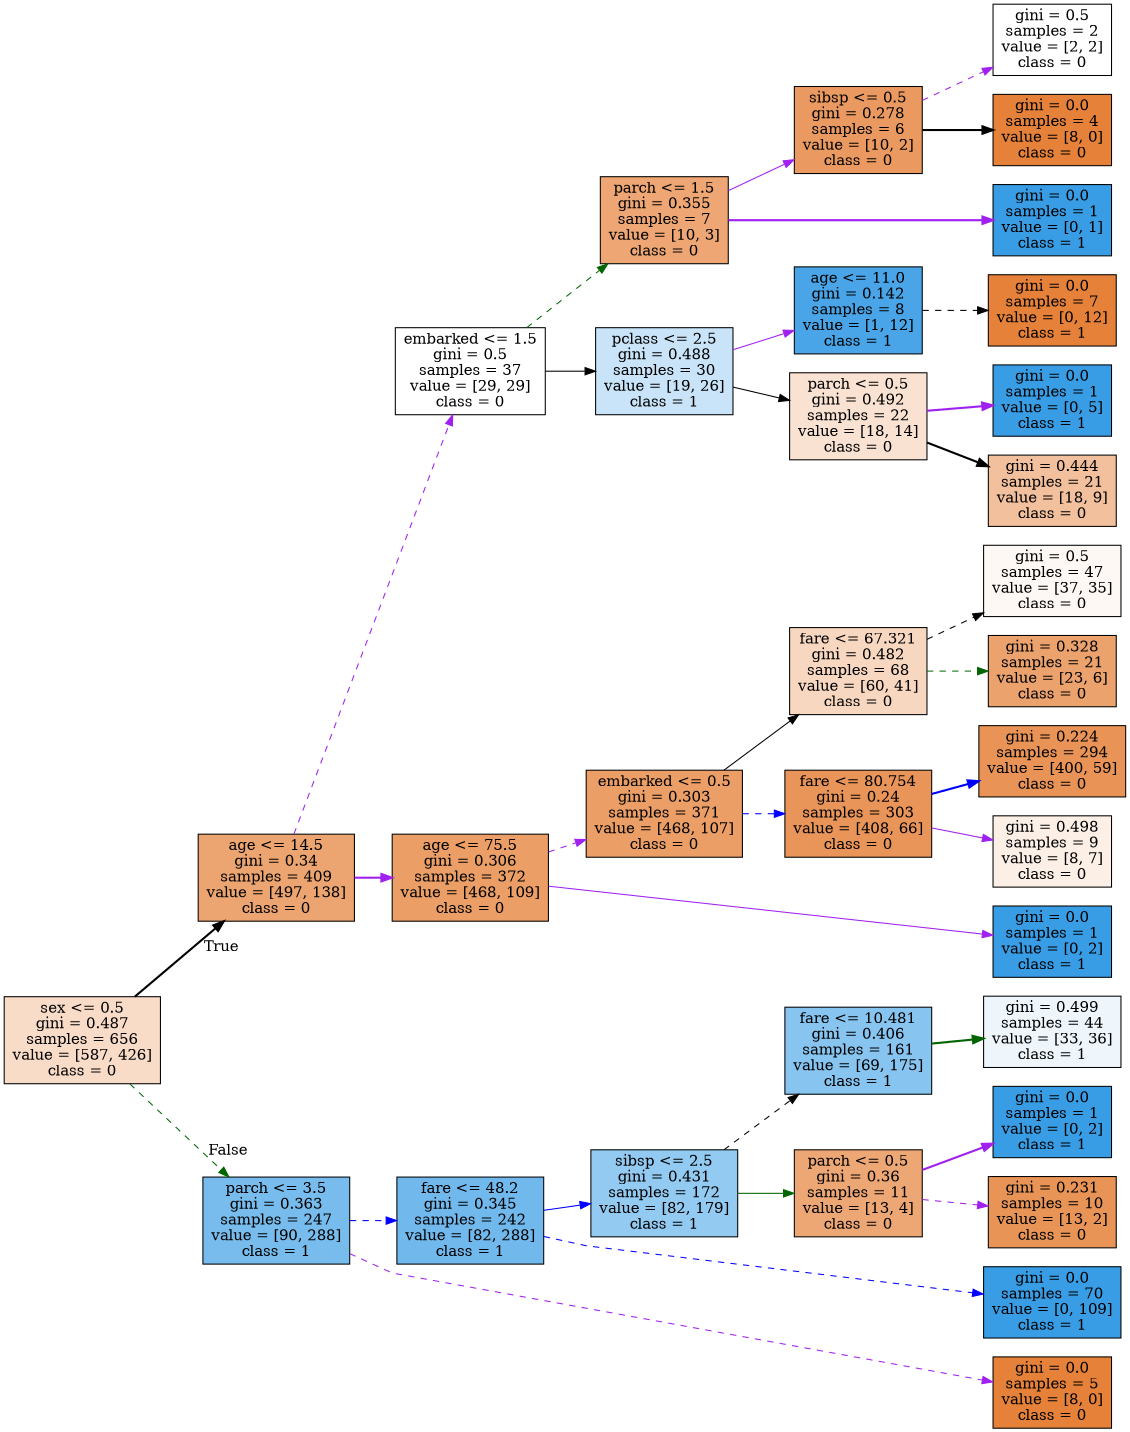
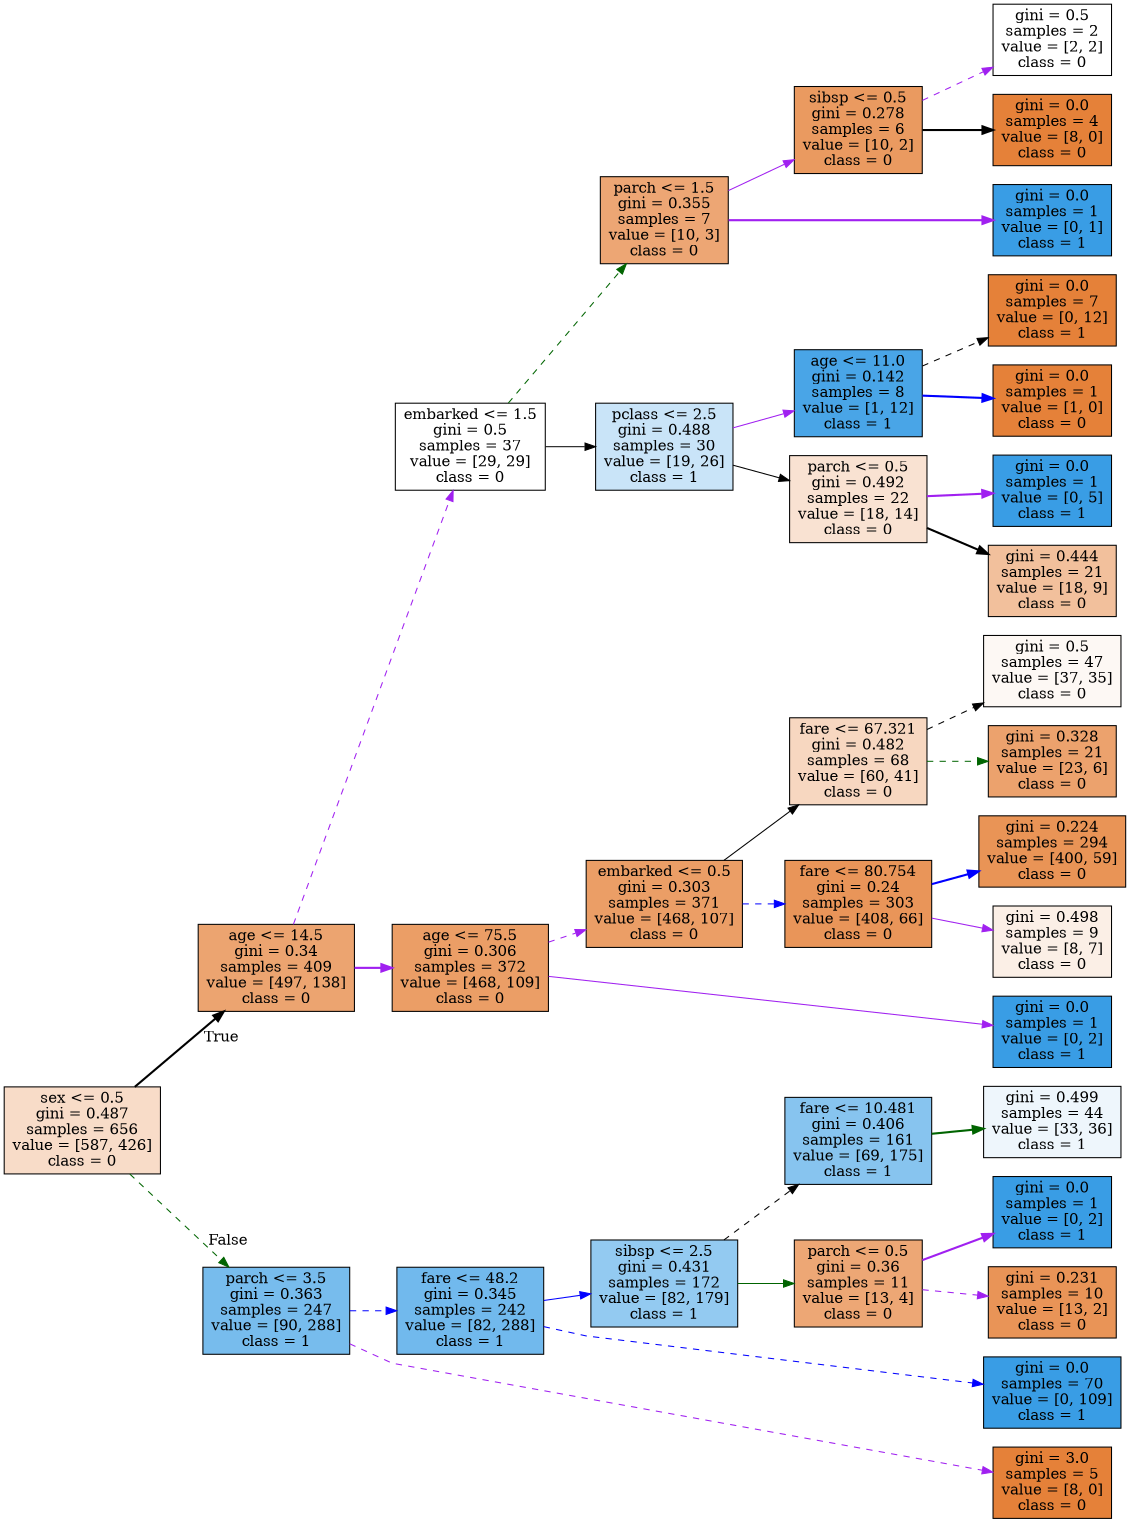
node "gini = 0.0 samples = 1 value = [1, 0] class = 0": added
node "gini = 0.0 samples = 5 value = [8, 0] class = 0": label "gini = 0.0 samples = 5 value = [8, 0] class = 0" -> "gini = 3.0 samples = 5 value = [8, 0] class = 0"
